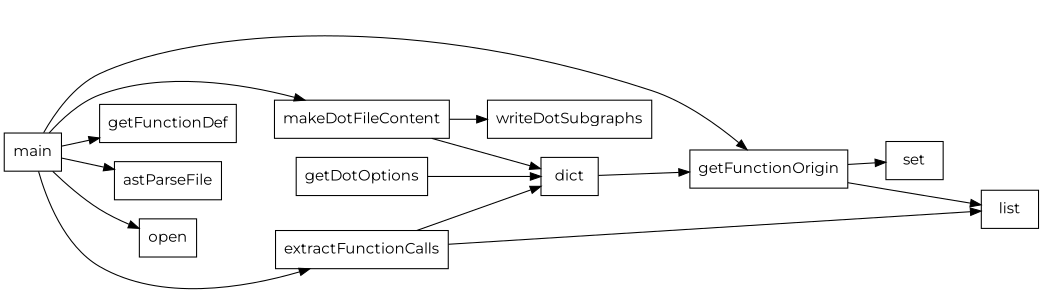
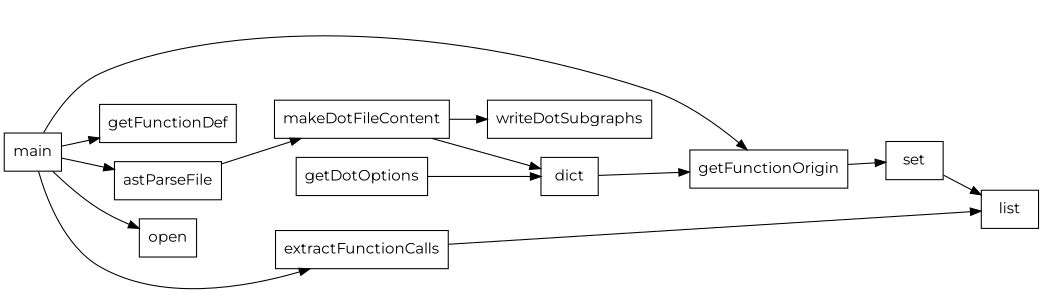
edge "main" -> "makeDotFileContent": now "astParseFile" -> "makeDotFileContent"
edge "getFunctionOrigin" -> "list": now "set" -> "list"
edge "extractFunctionCalls" -> "dict": removed
